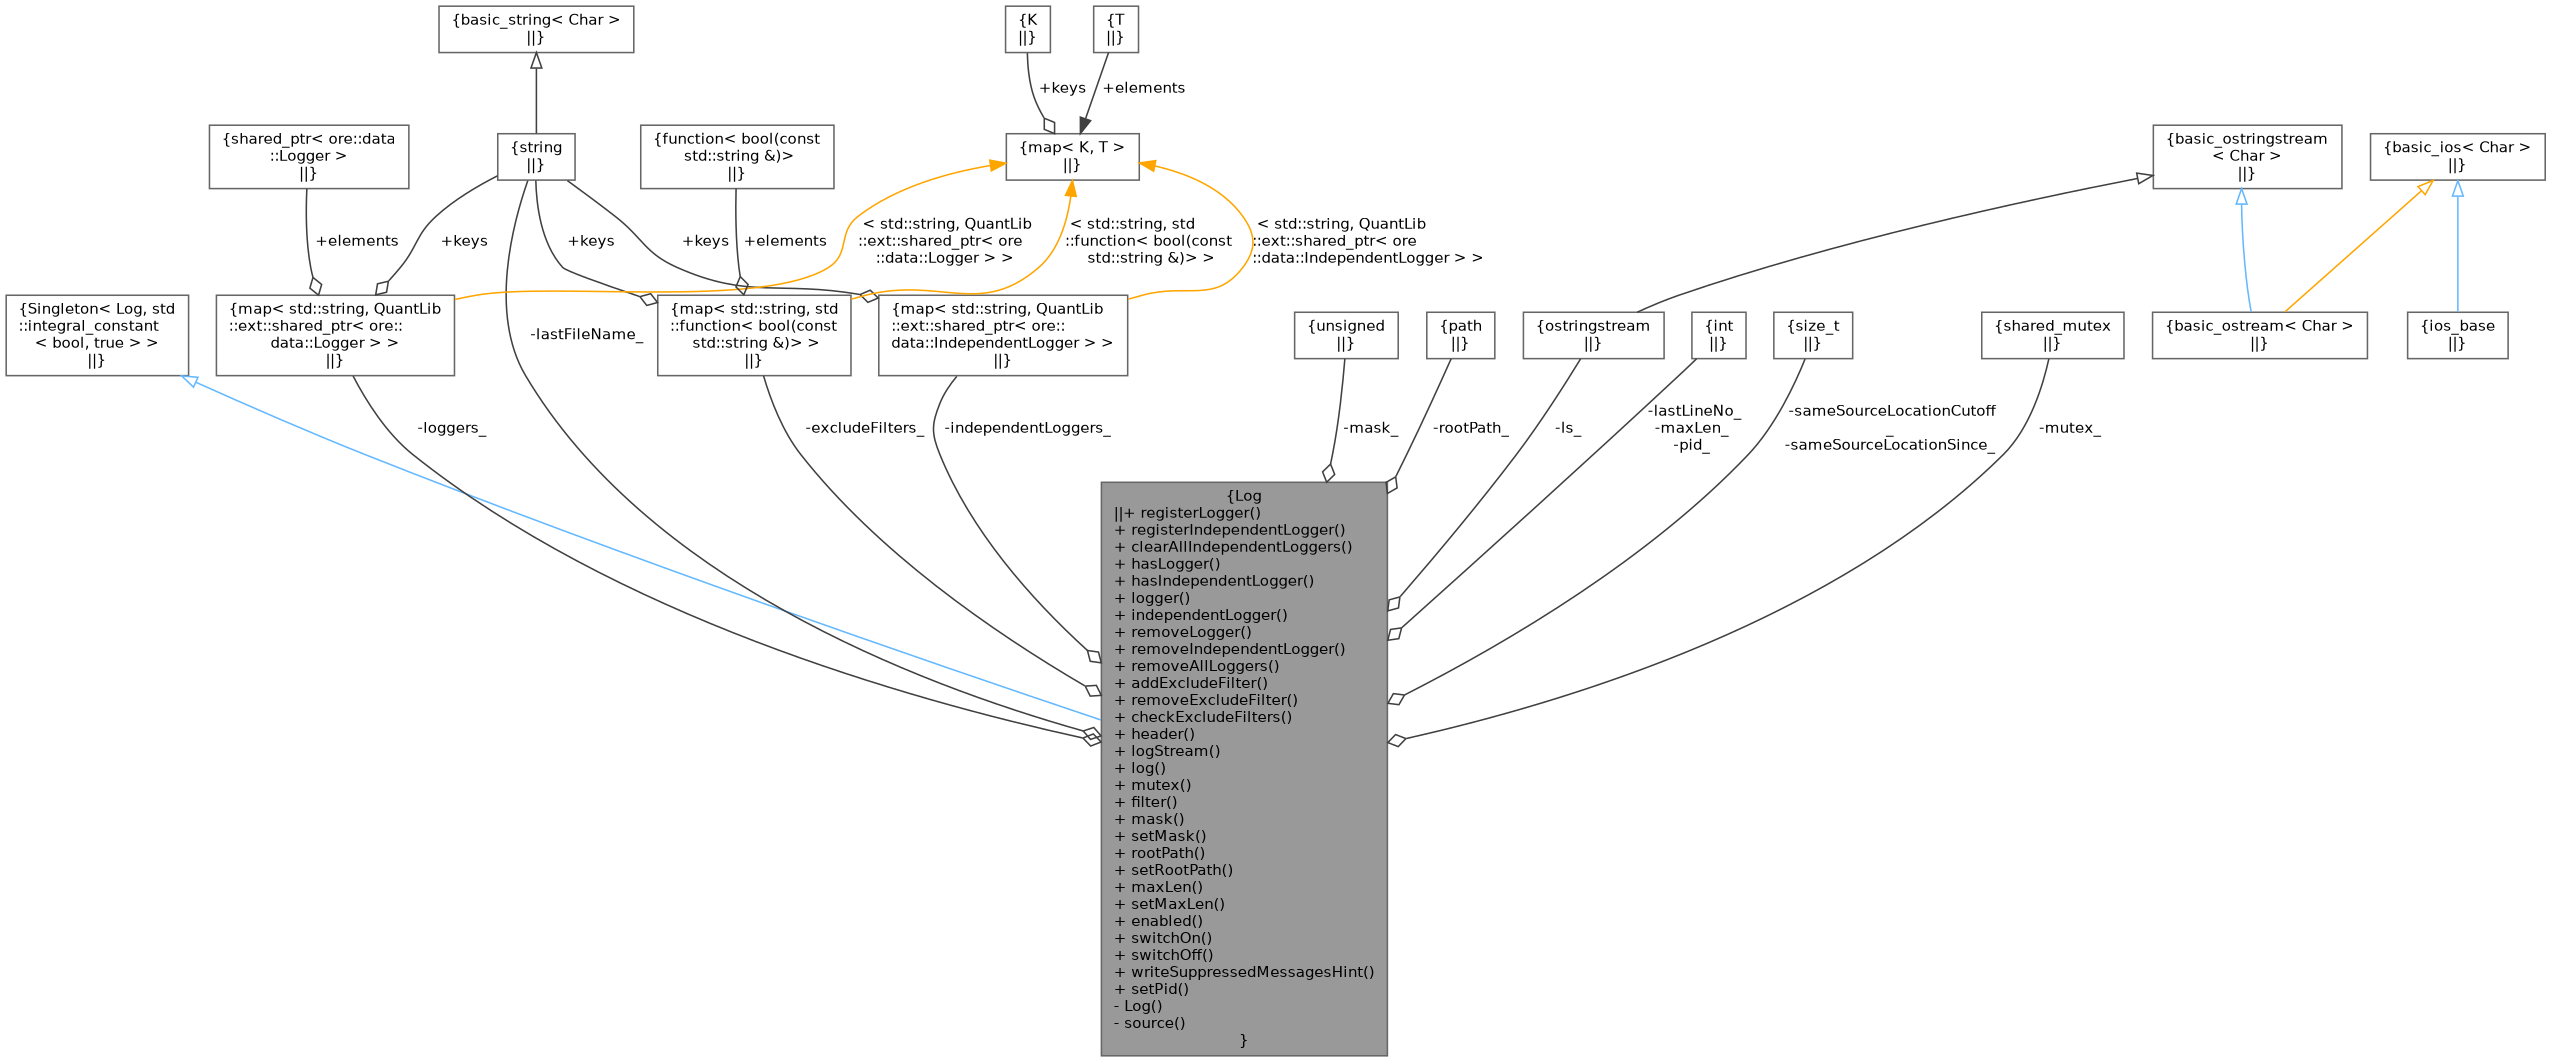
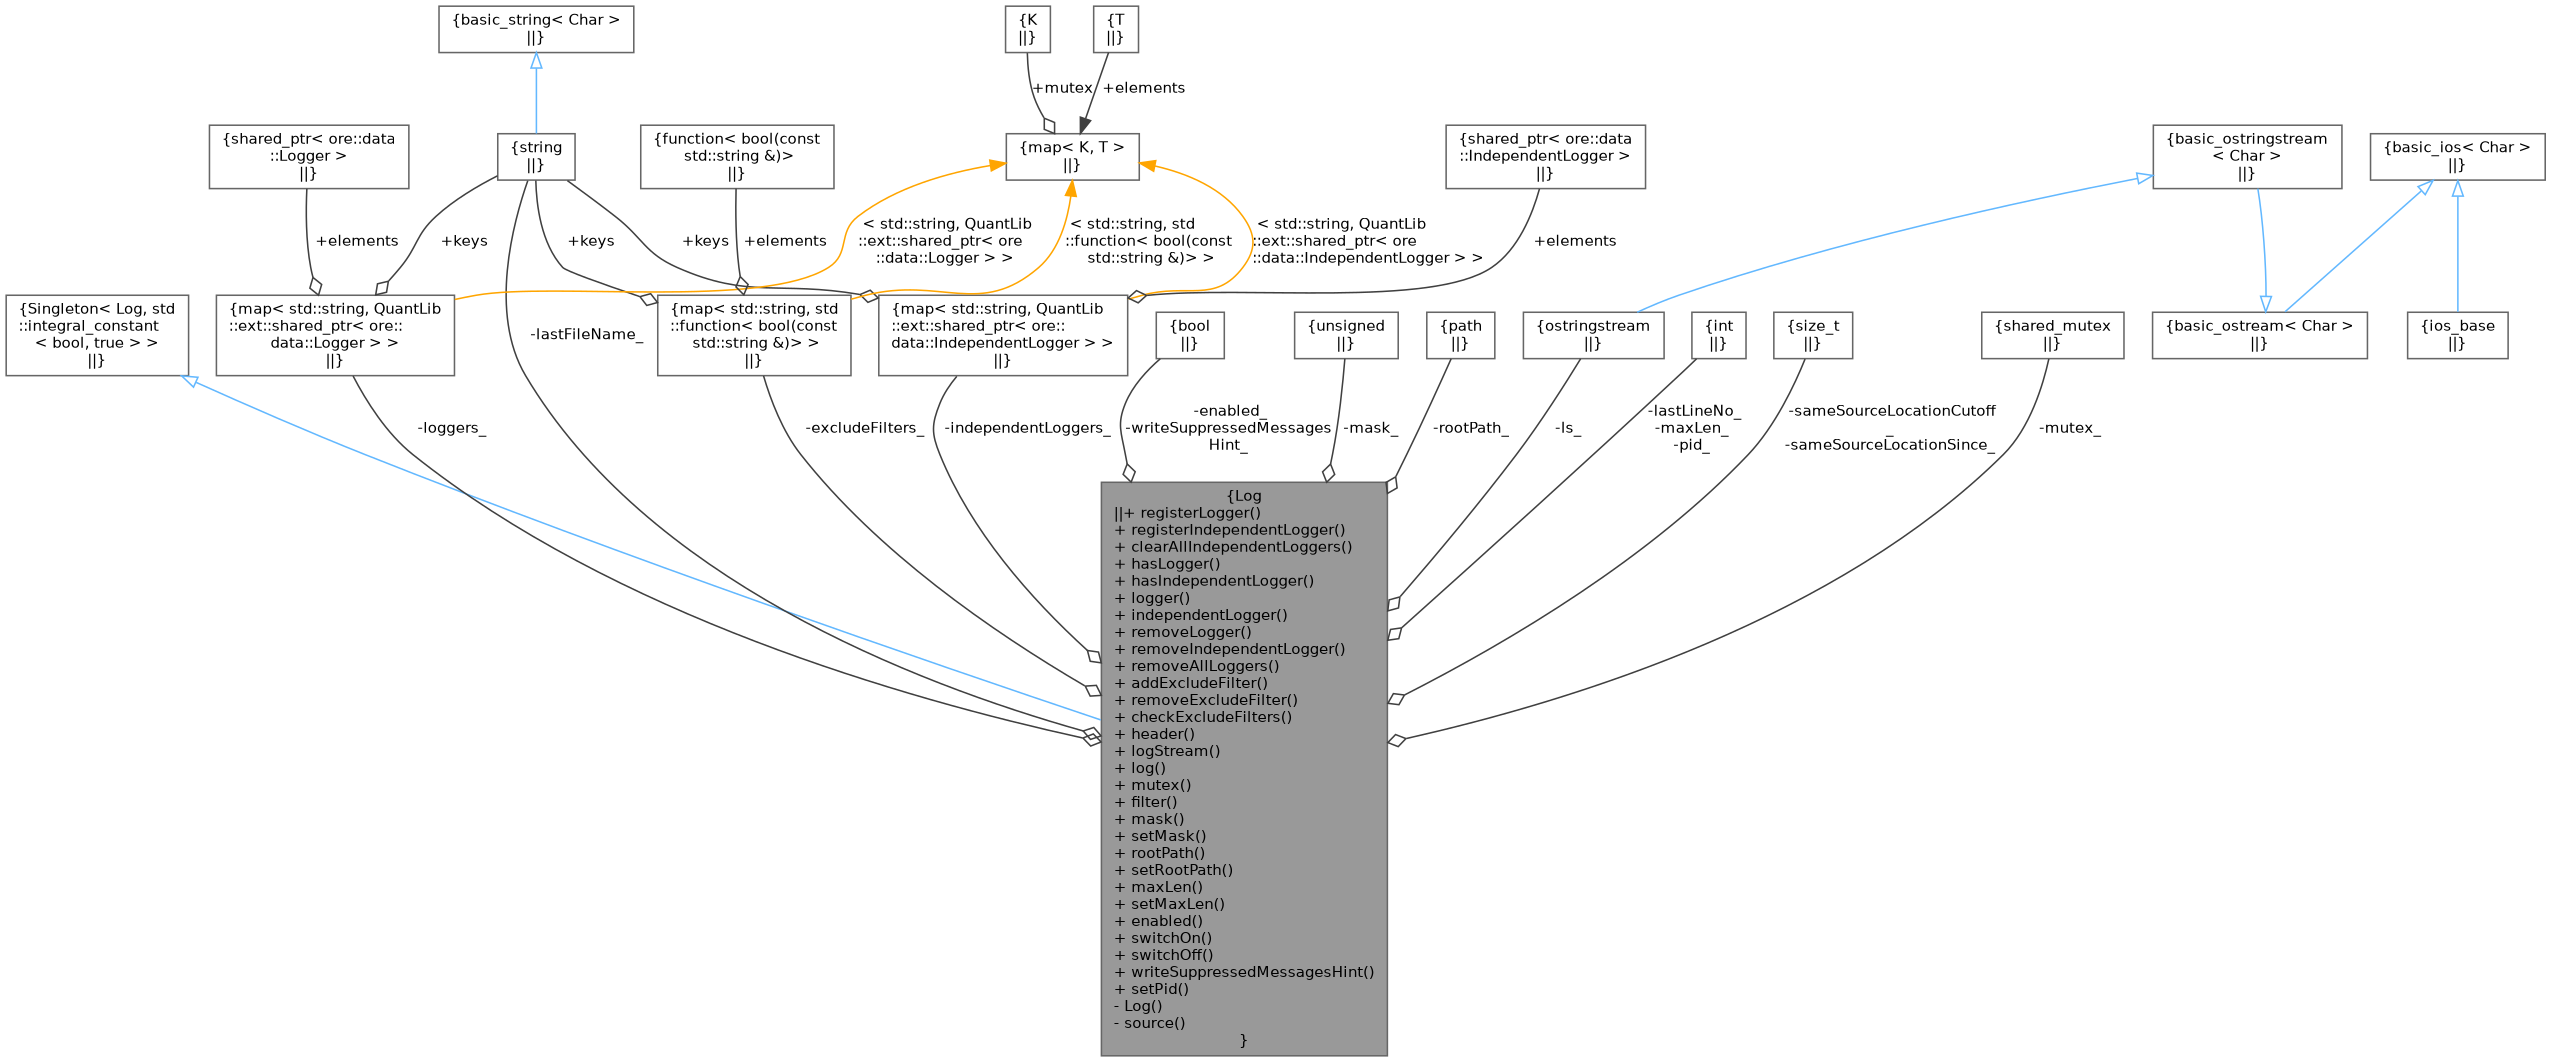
edge "{K ||}" -> "{map< K, T > ||}": label " +keys" -> " +mutex"
edge "{string ||}" -> "{basic_string< Char > ||}": color grey25 -> steelblue1
node "{shared_ptr< ore::data ::IndependentLogger > ||}": added
edge "{ostringstream ||}" -> "{basic_ostringstream < Char > ||}": color grey25 -> steelblue1
edge "{basic_ostream< Char > ||}" -> "{basic_ios< Char > ||}": color orange -> steelblue1
edge "{basic_ostream< Char > ||}" -> "{basic_ostringstream < Char > ||}": reversed
node "{bool ||}": added
